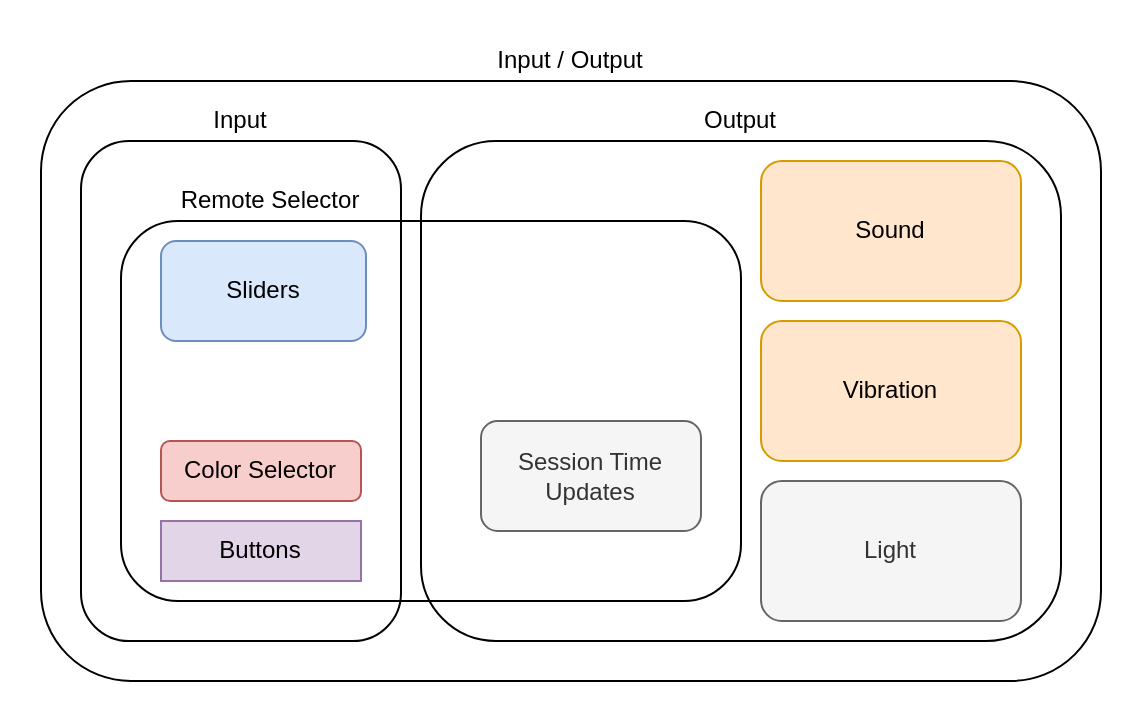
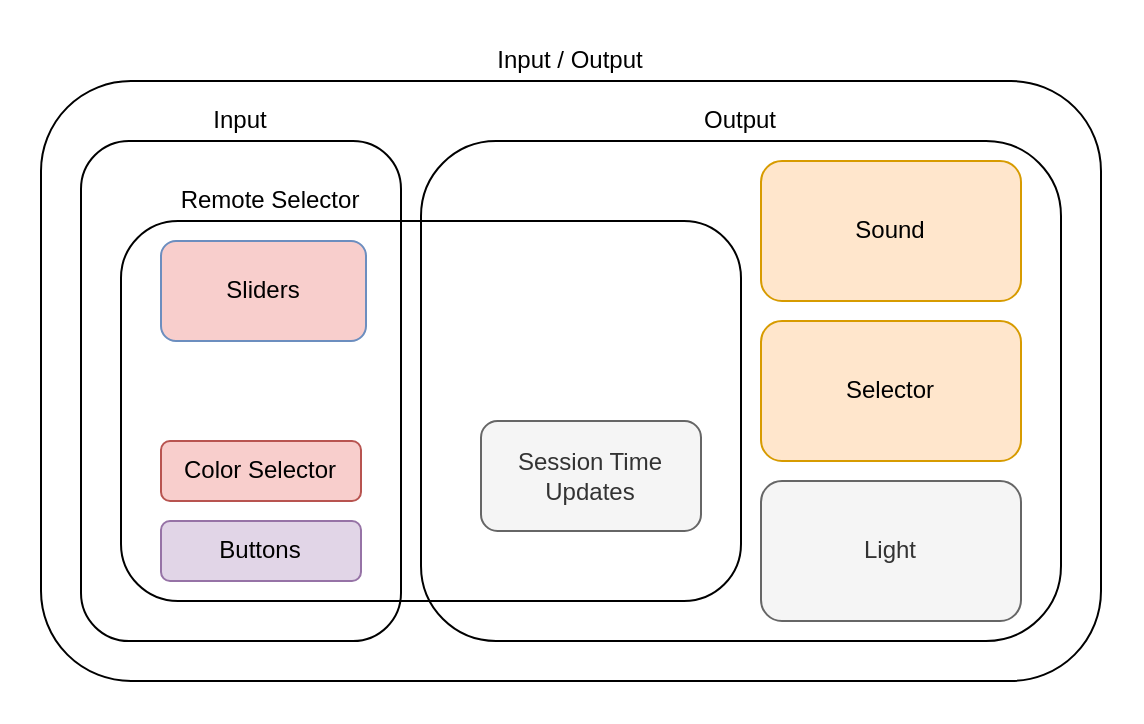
node "Sliders": fillcolor #dae8fc -> #f8cecc
node "Vibration": label "Vibration" -> "Selector"
node "Buttons": shape rectangle -> rounded rectangle
